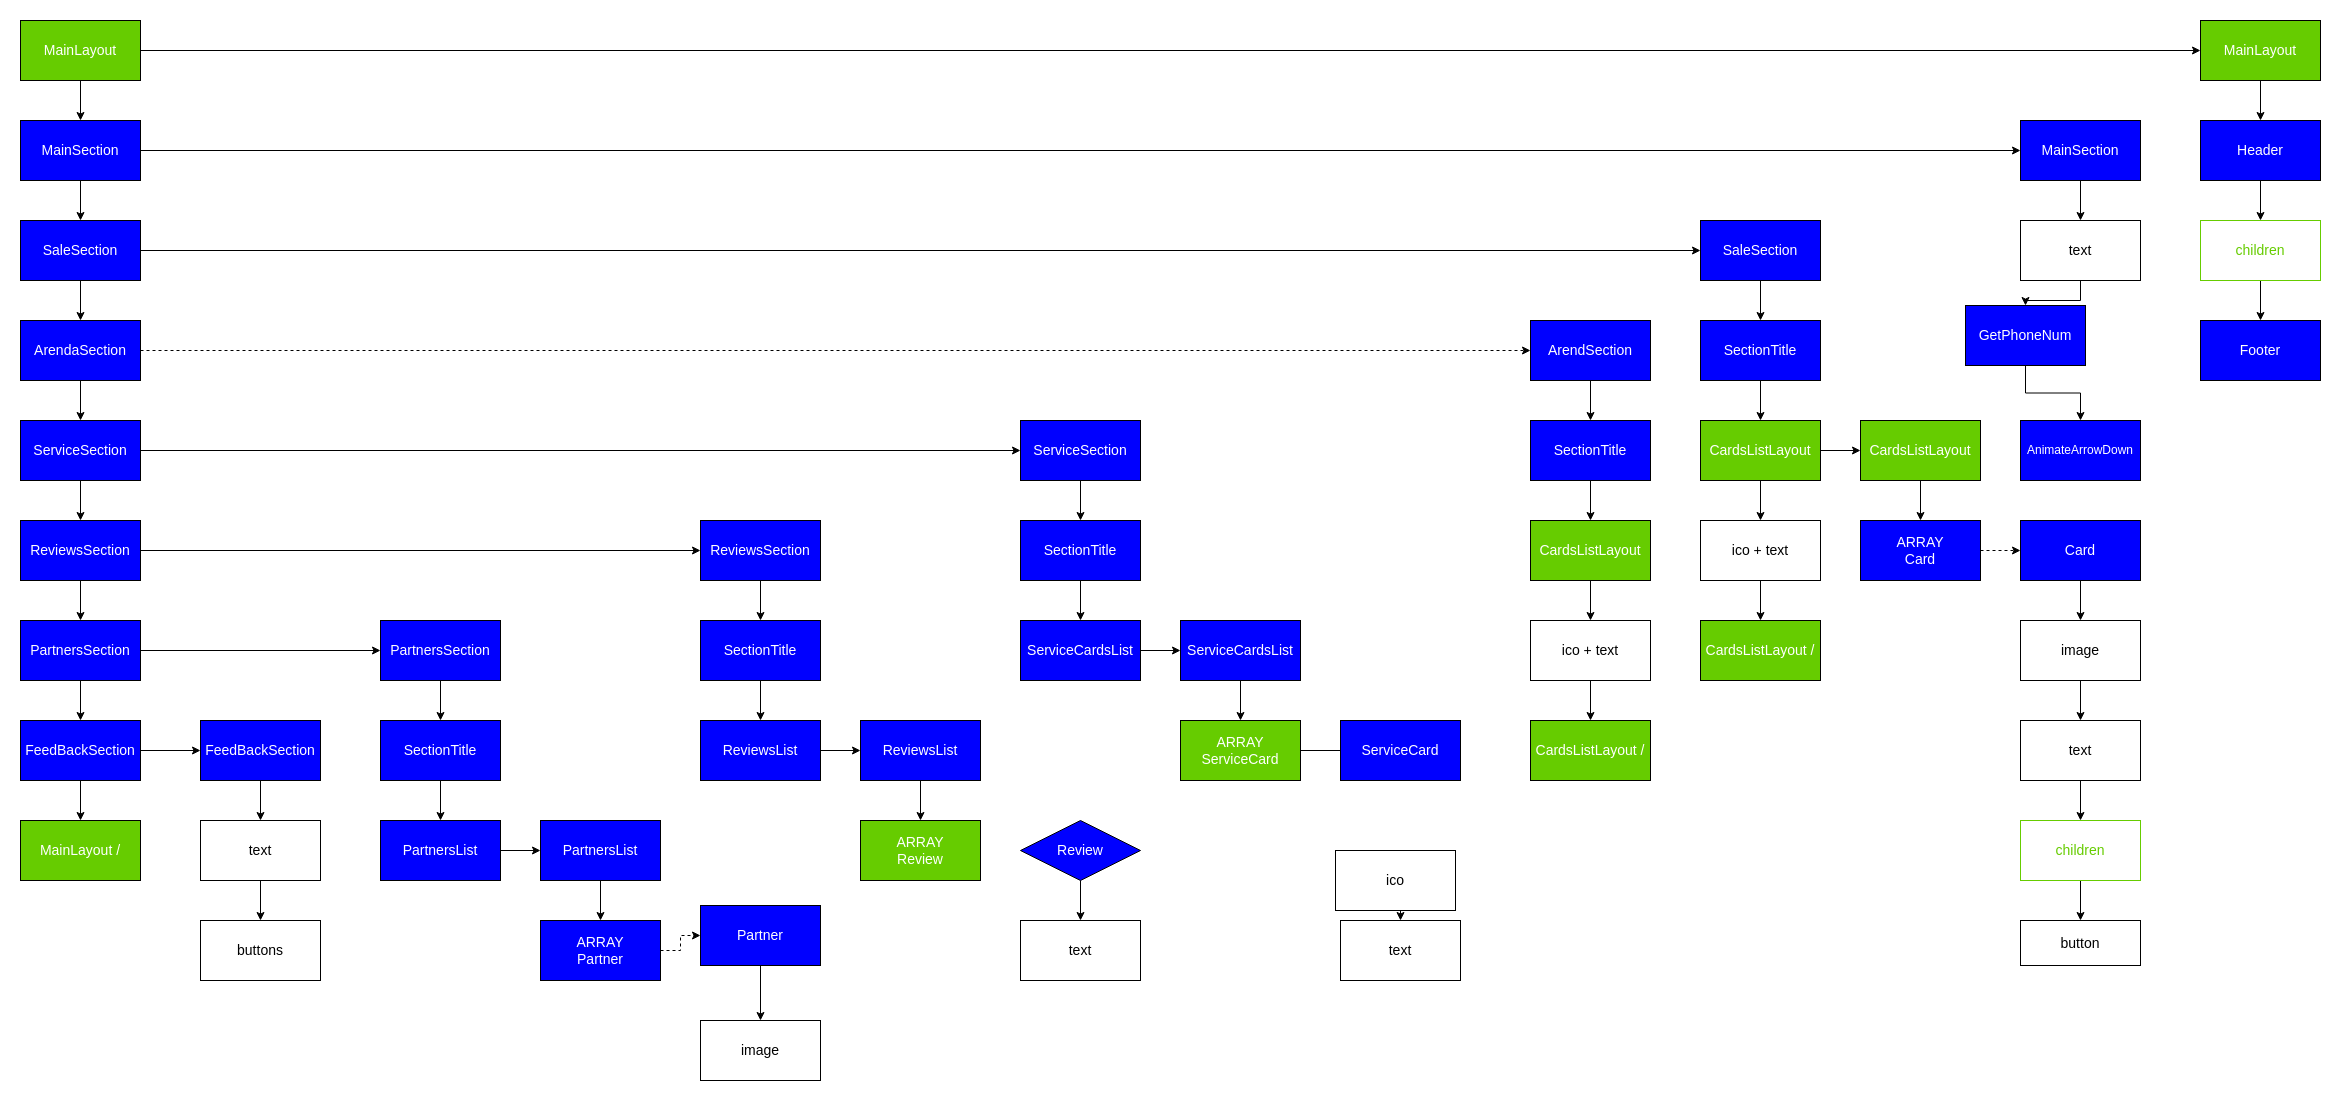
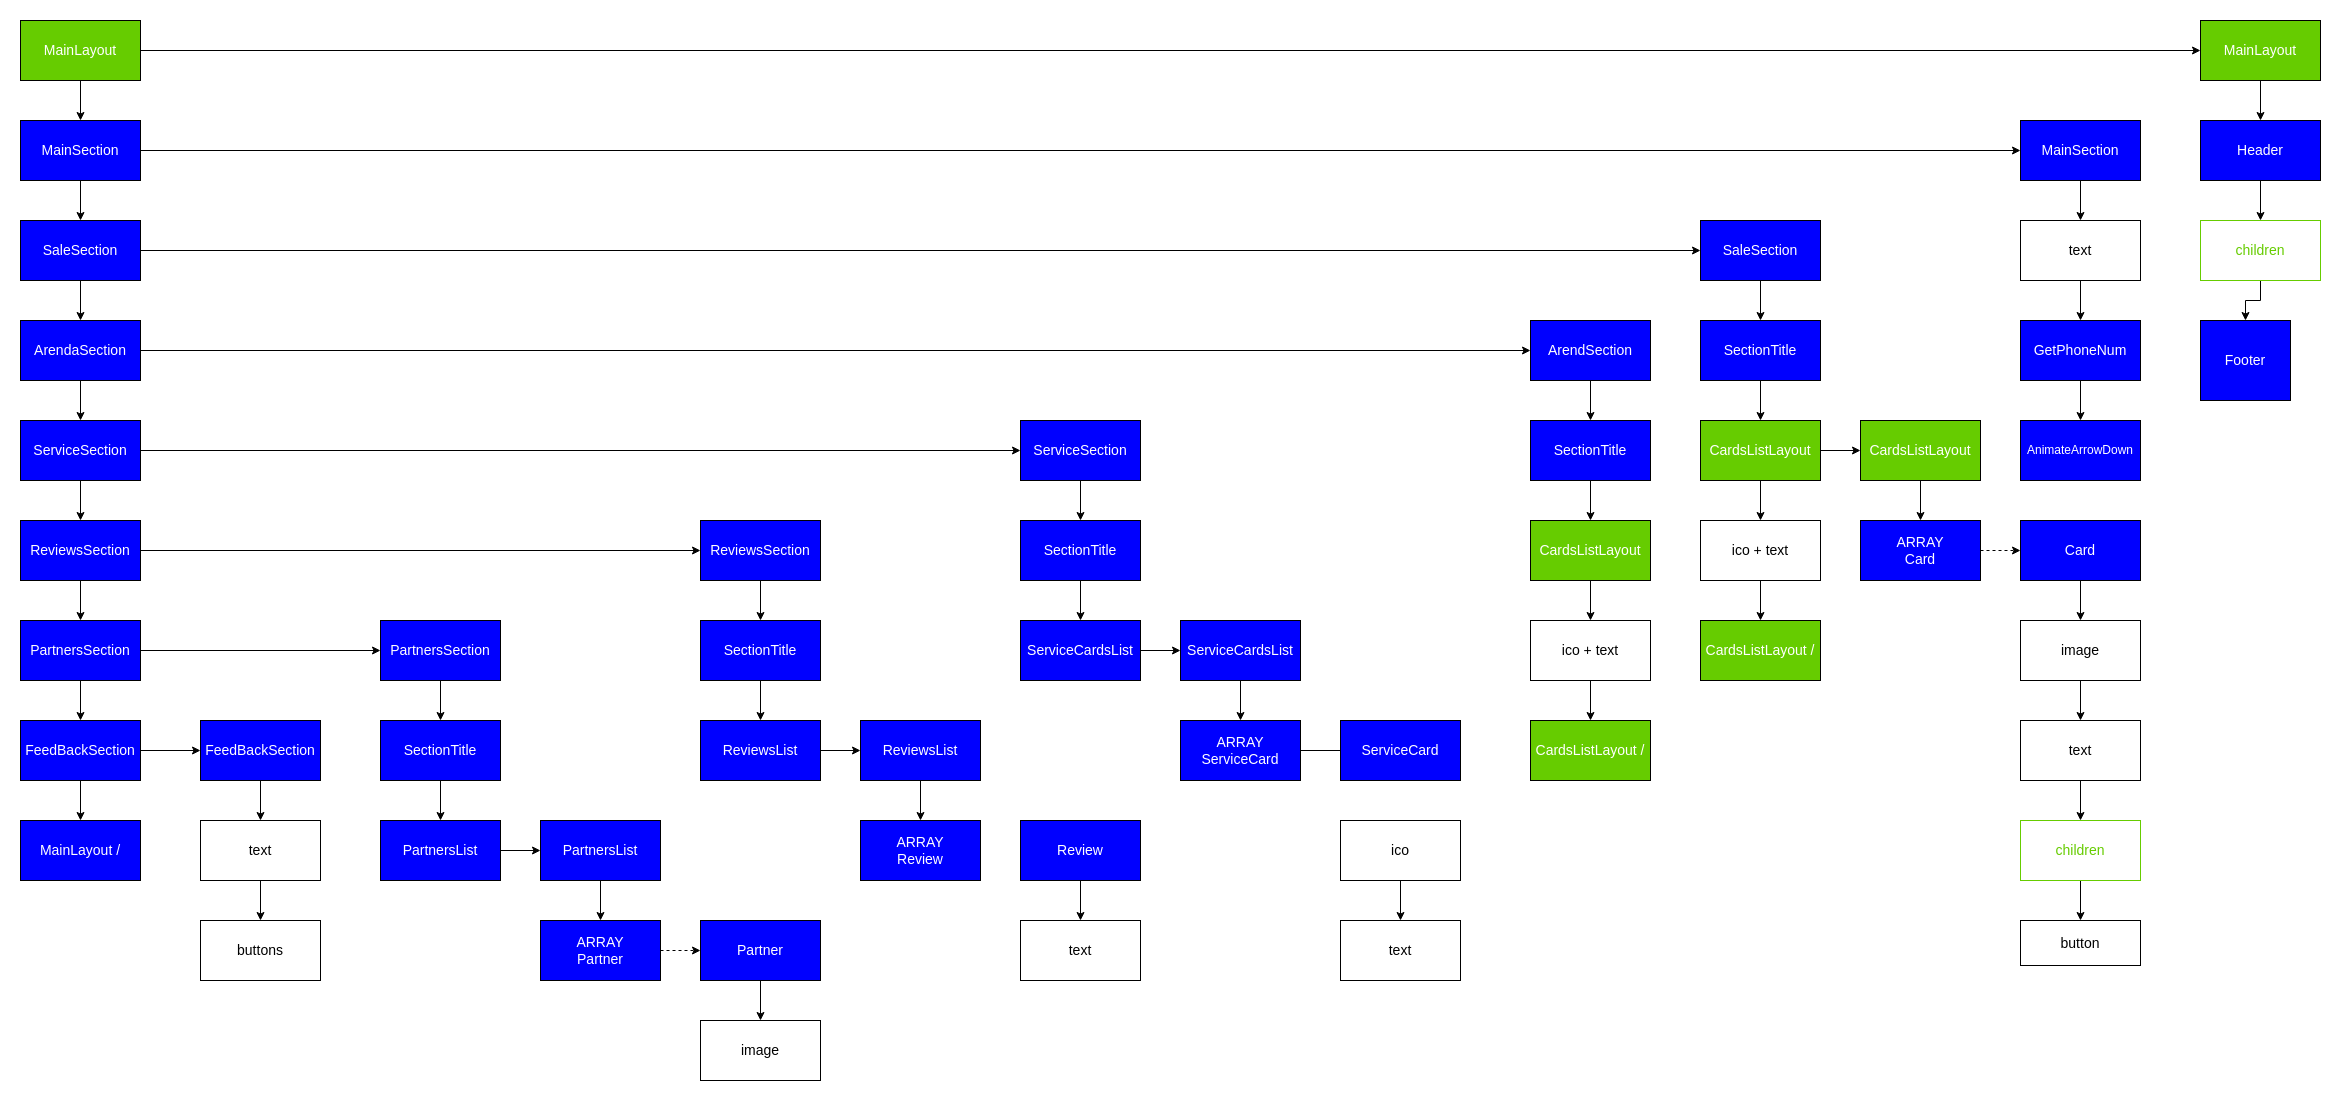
node "GetPhoneNum": moved (2026, 336) -> (2081, 351)
edge "ArendaSection" -> "ArendSection": style dashed -> solid
node "Footer": size 120x60 -> 90x80
node "ARRAY ServiceCard": fillcolor #66cc00 -> #0000ff
node "MainLayout /": fillcolor #66cc00 -> #0000ff
node "ARRAY Review": fillcolor #66cc00 -> #0000ff
node "Review": shape diamond -> rectangle
node "ico": moved (1396, 881) -> (1401, 851)
node "Partner": moved (761, 936) -> (761, 951)
